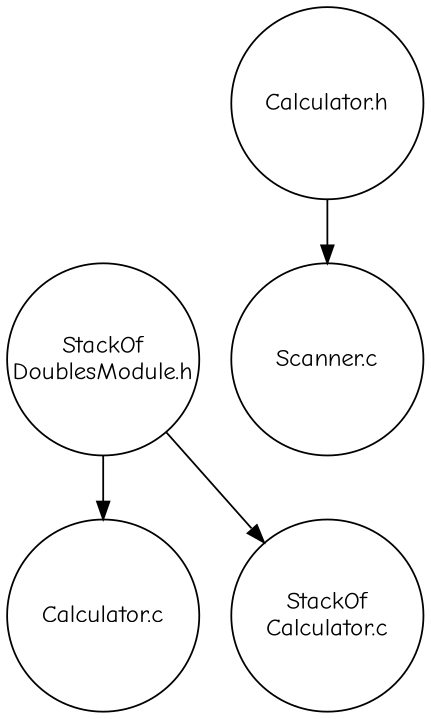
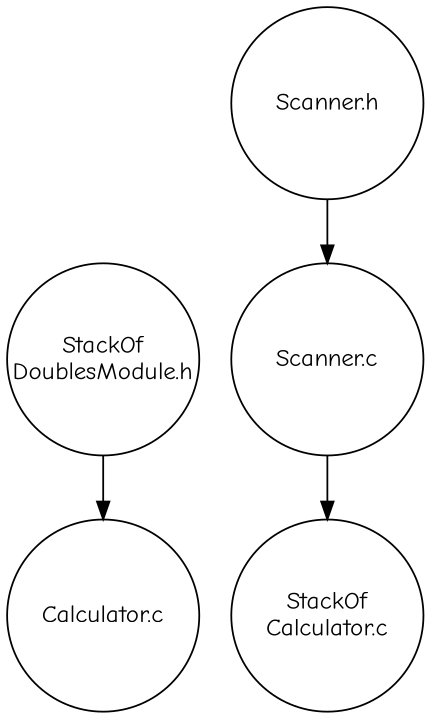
node "Calculator.h": label "Calculator.h" -> "Scanner.h"
edge "StackOf DoublesModule.h" -> "StackOf Calculator.c": now "Scanner.c" -> "StackOf Calculator.c"
